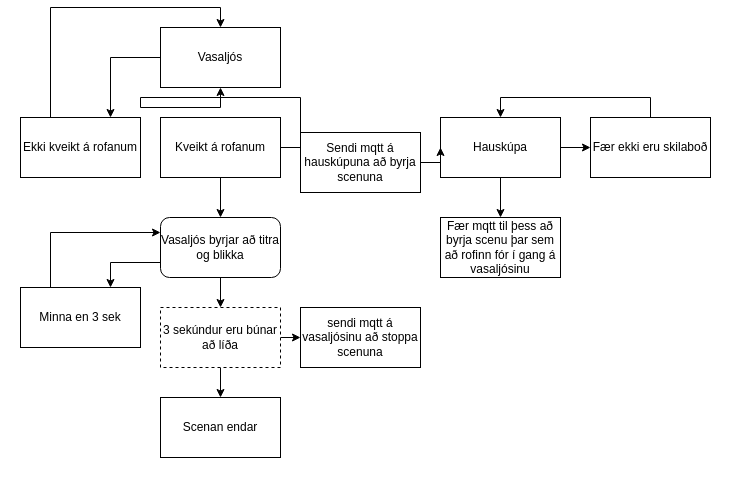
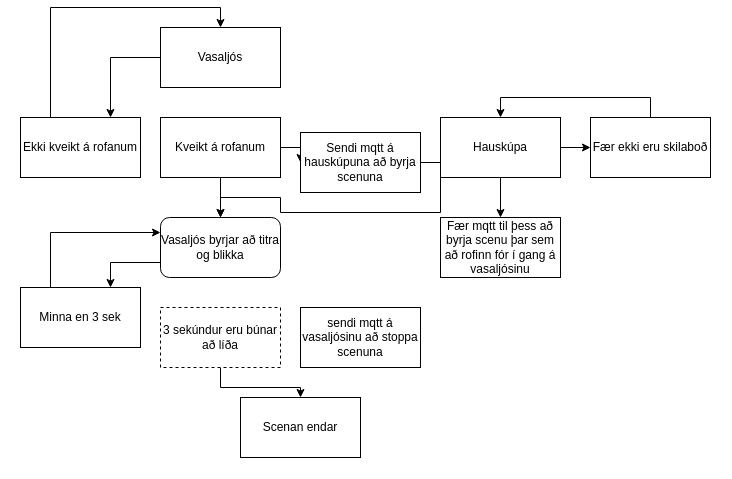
edge "Kveikt á rofanum" -> "Vasaljós": now "Kveikt á rofanum" -> "Sendi mqtt á hauskúpuna að byrja scenuna"
edge "Sendi mqtt á hauskúpuna að byrja scenuna" -> "Hauskúpa": now "Sendi mqtt á hauskúpuna að byrja scenuna" -> "Vasaljós byrjar að titra og blikka"
edge "Vasaljós byrjar að titra og blikka" -> "3 sekúndur eru búnar að líða": removed
edge "3 sekúndur eru búnar að líða" -> "sendi mqtt á vasaljósinu að stoppa scenuna": removed
node "Scenan endar": moved (221, 428) -> (301, 428)
